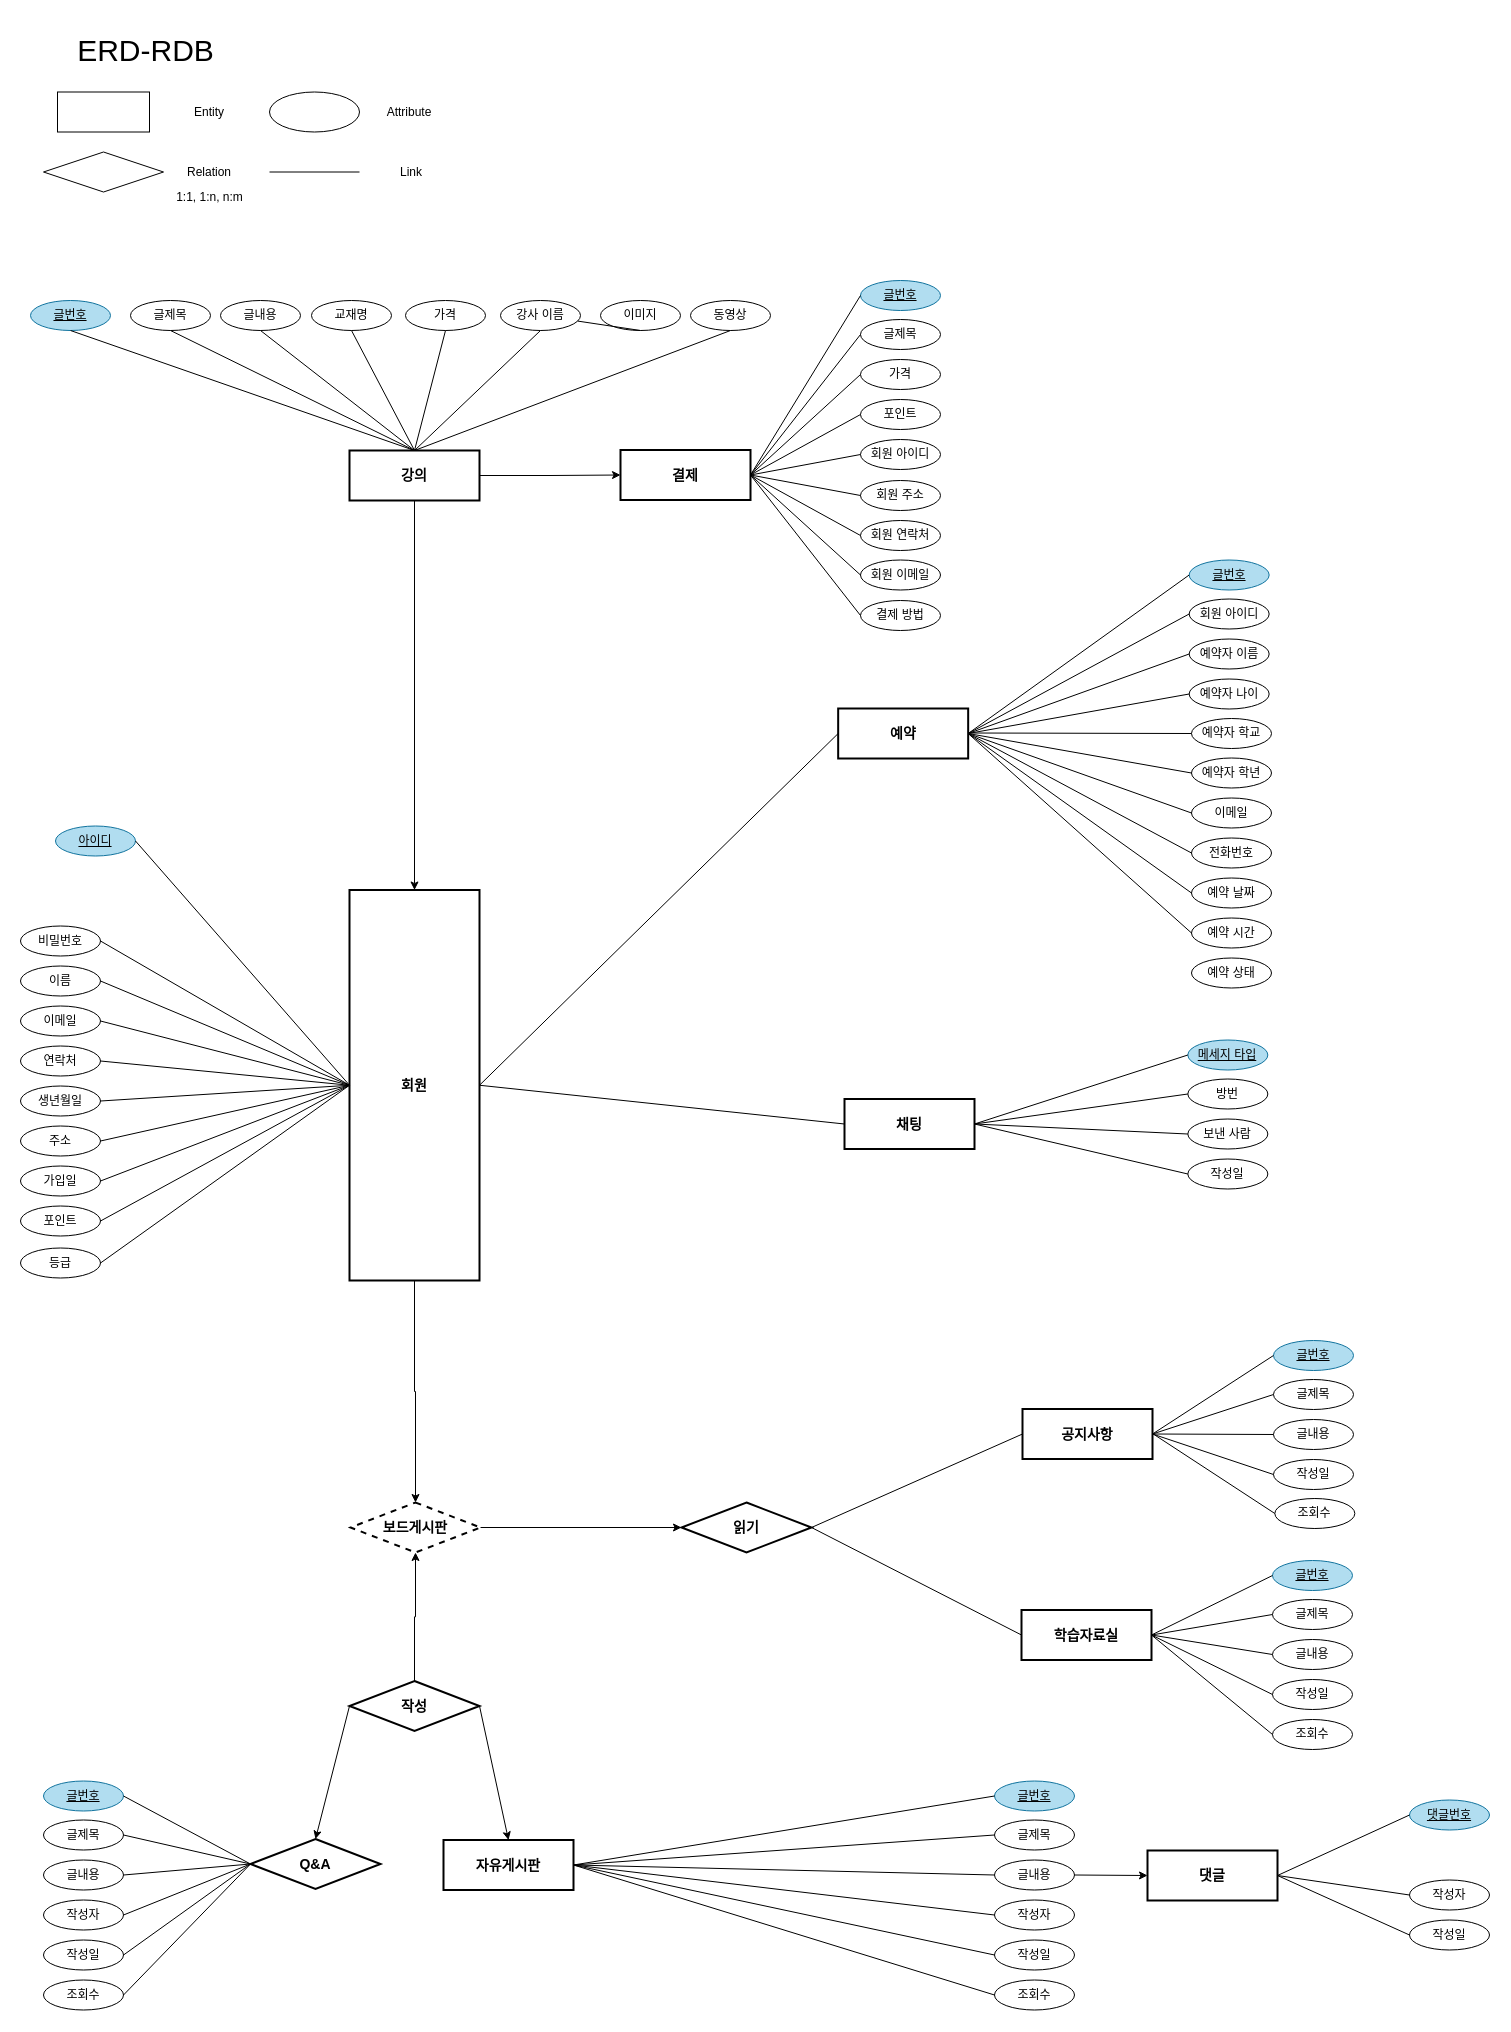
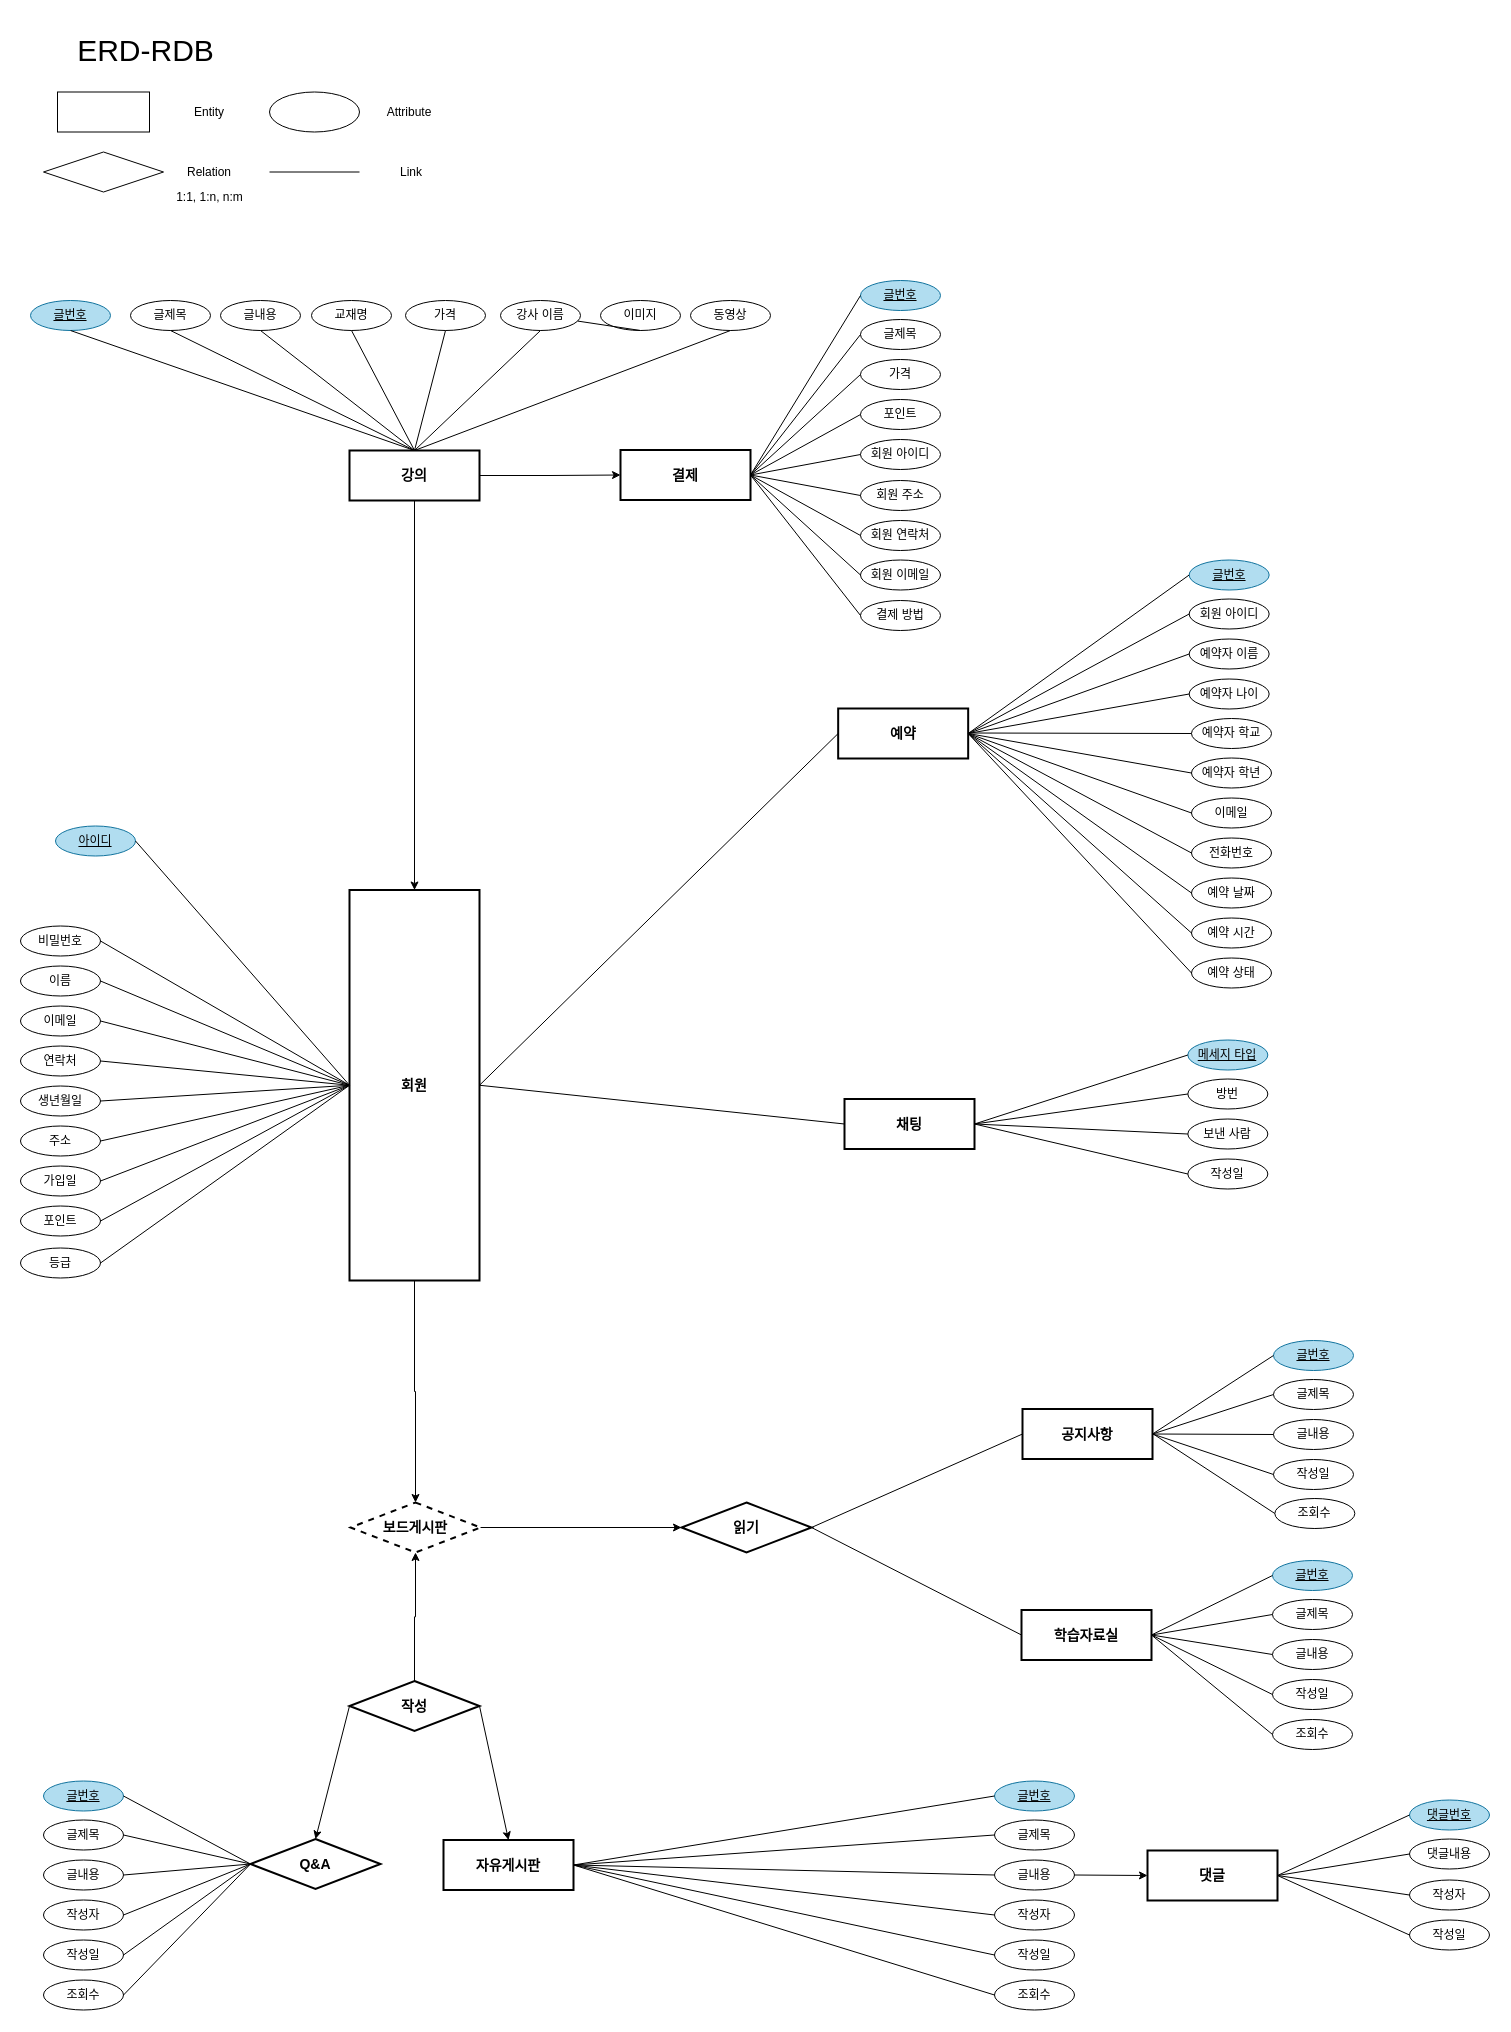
edge "예약" -- "예약 상태": added
node "댓글내용": added
edge "댓글내용" -- "댓글": added
